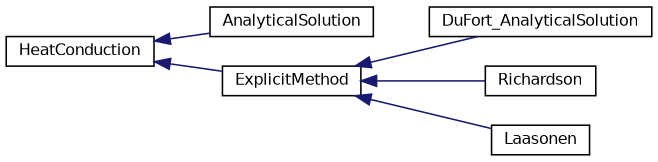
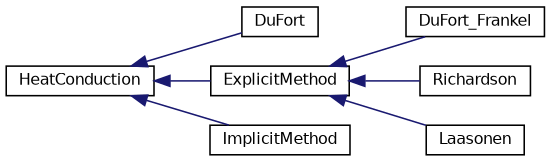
node "AnalyticalSolution": label "AnalyticalSolution" -> "DuFort"
node "DuFort_AnalyticalSolution": label "DuFort_AnalyticalSolution" -> "DuFort_Frankel"
node "ImplicitMethod": added
